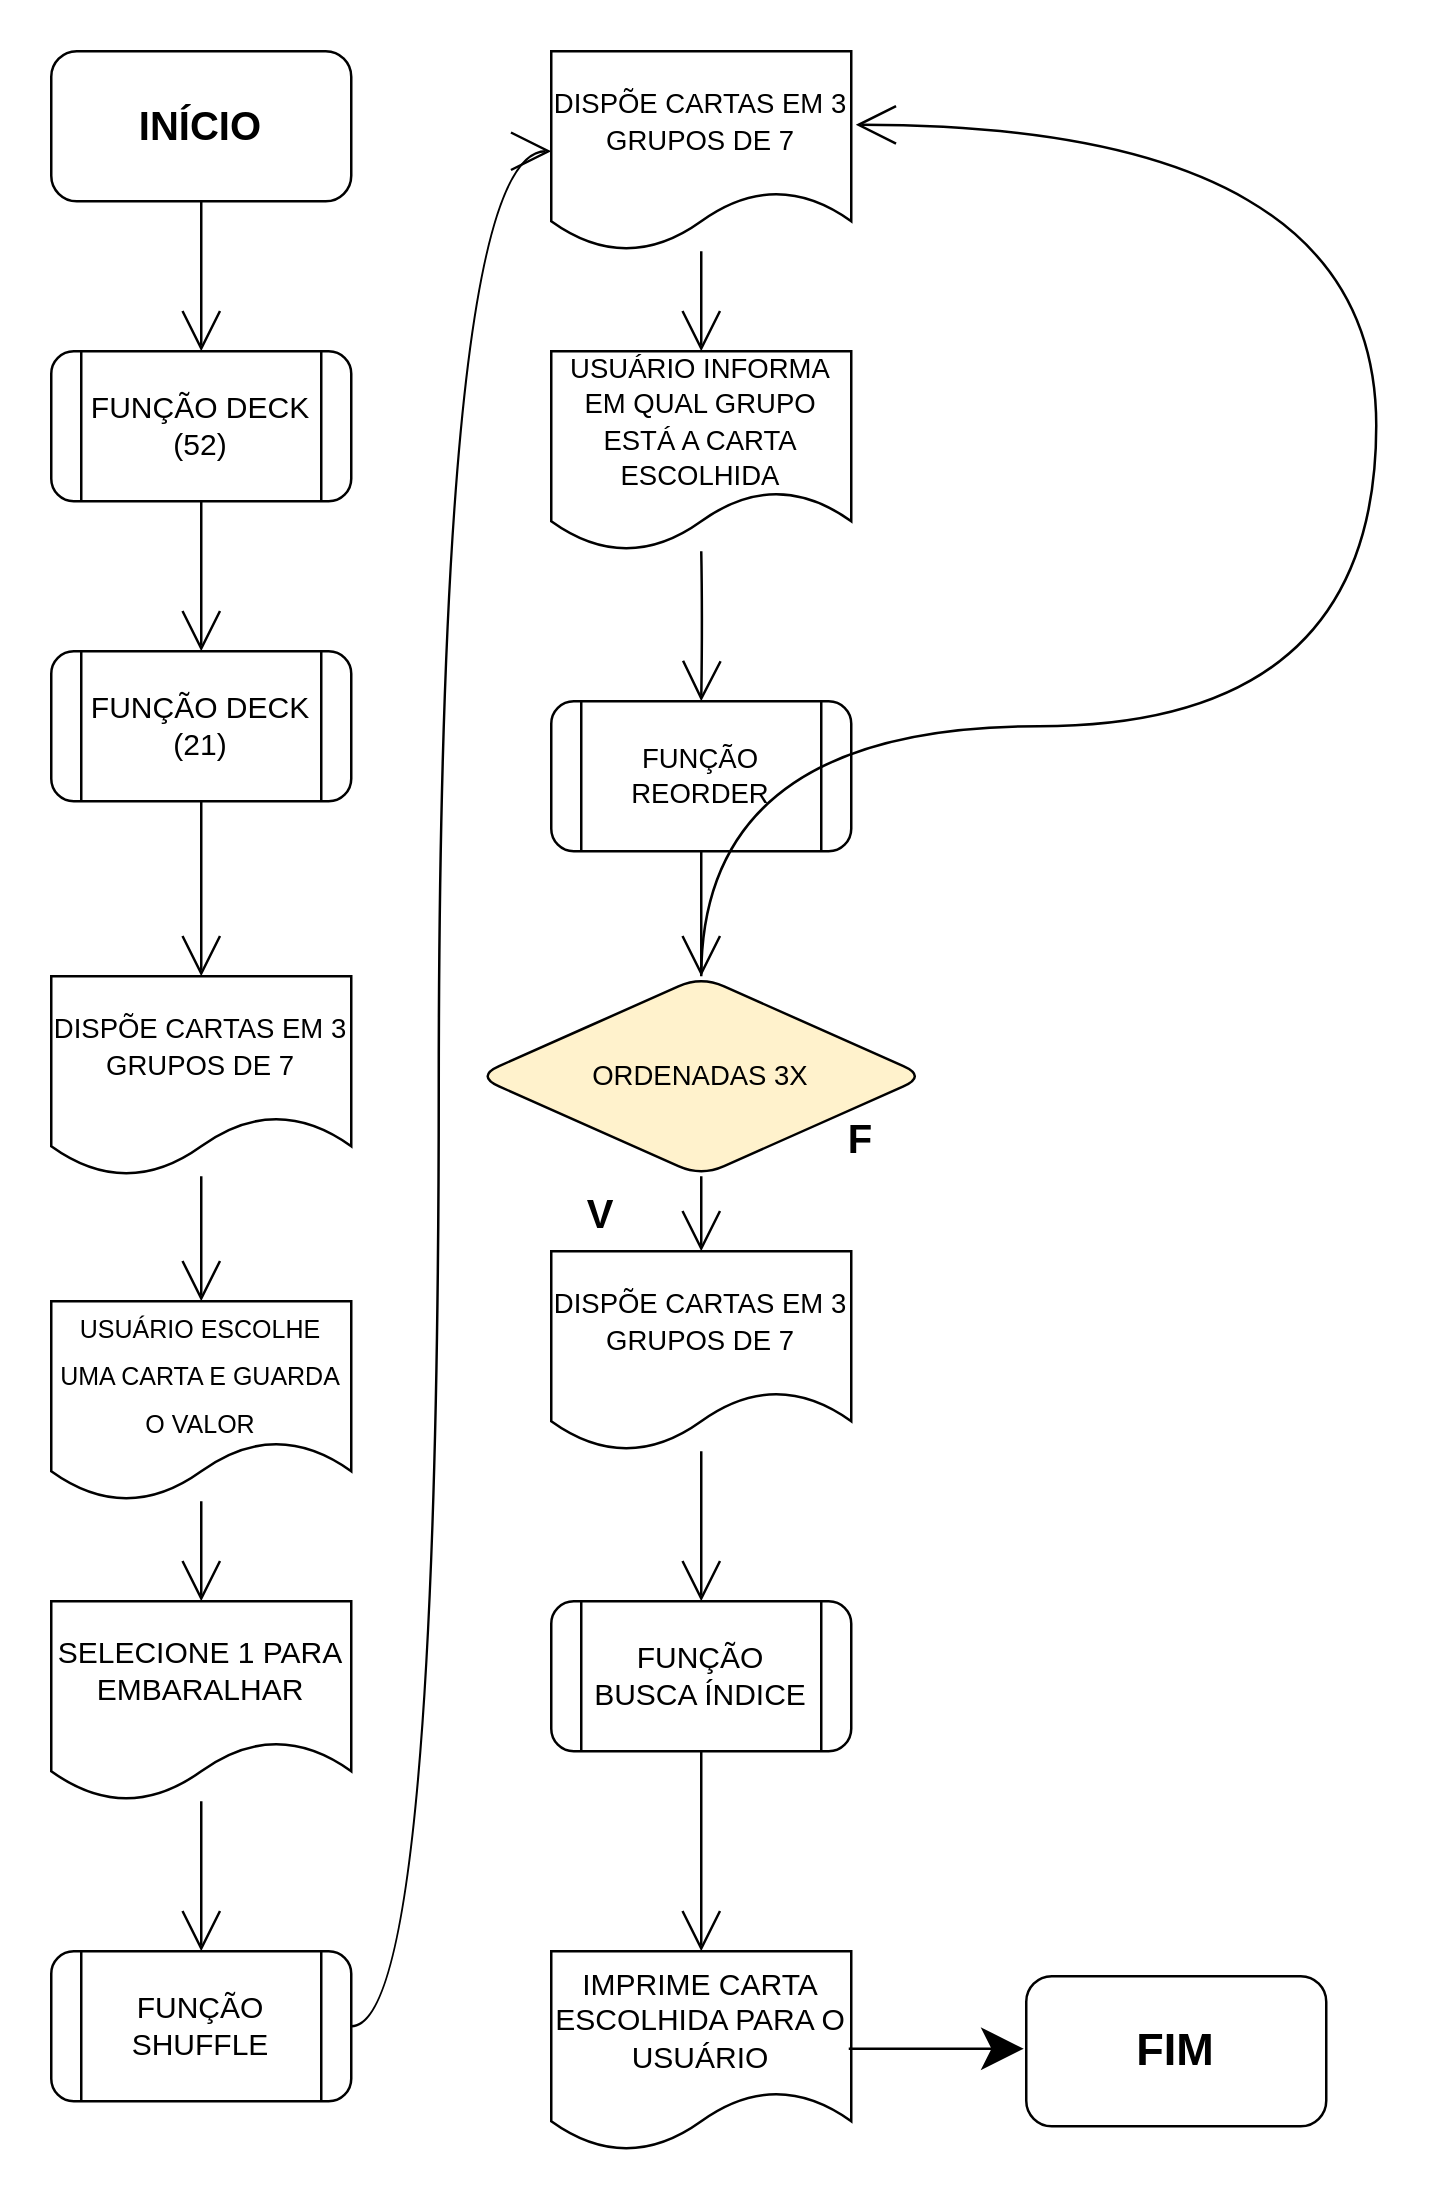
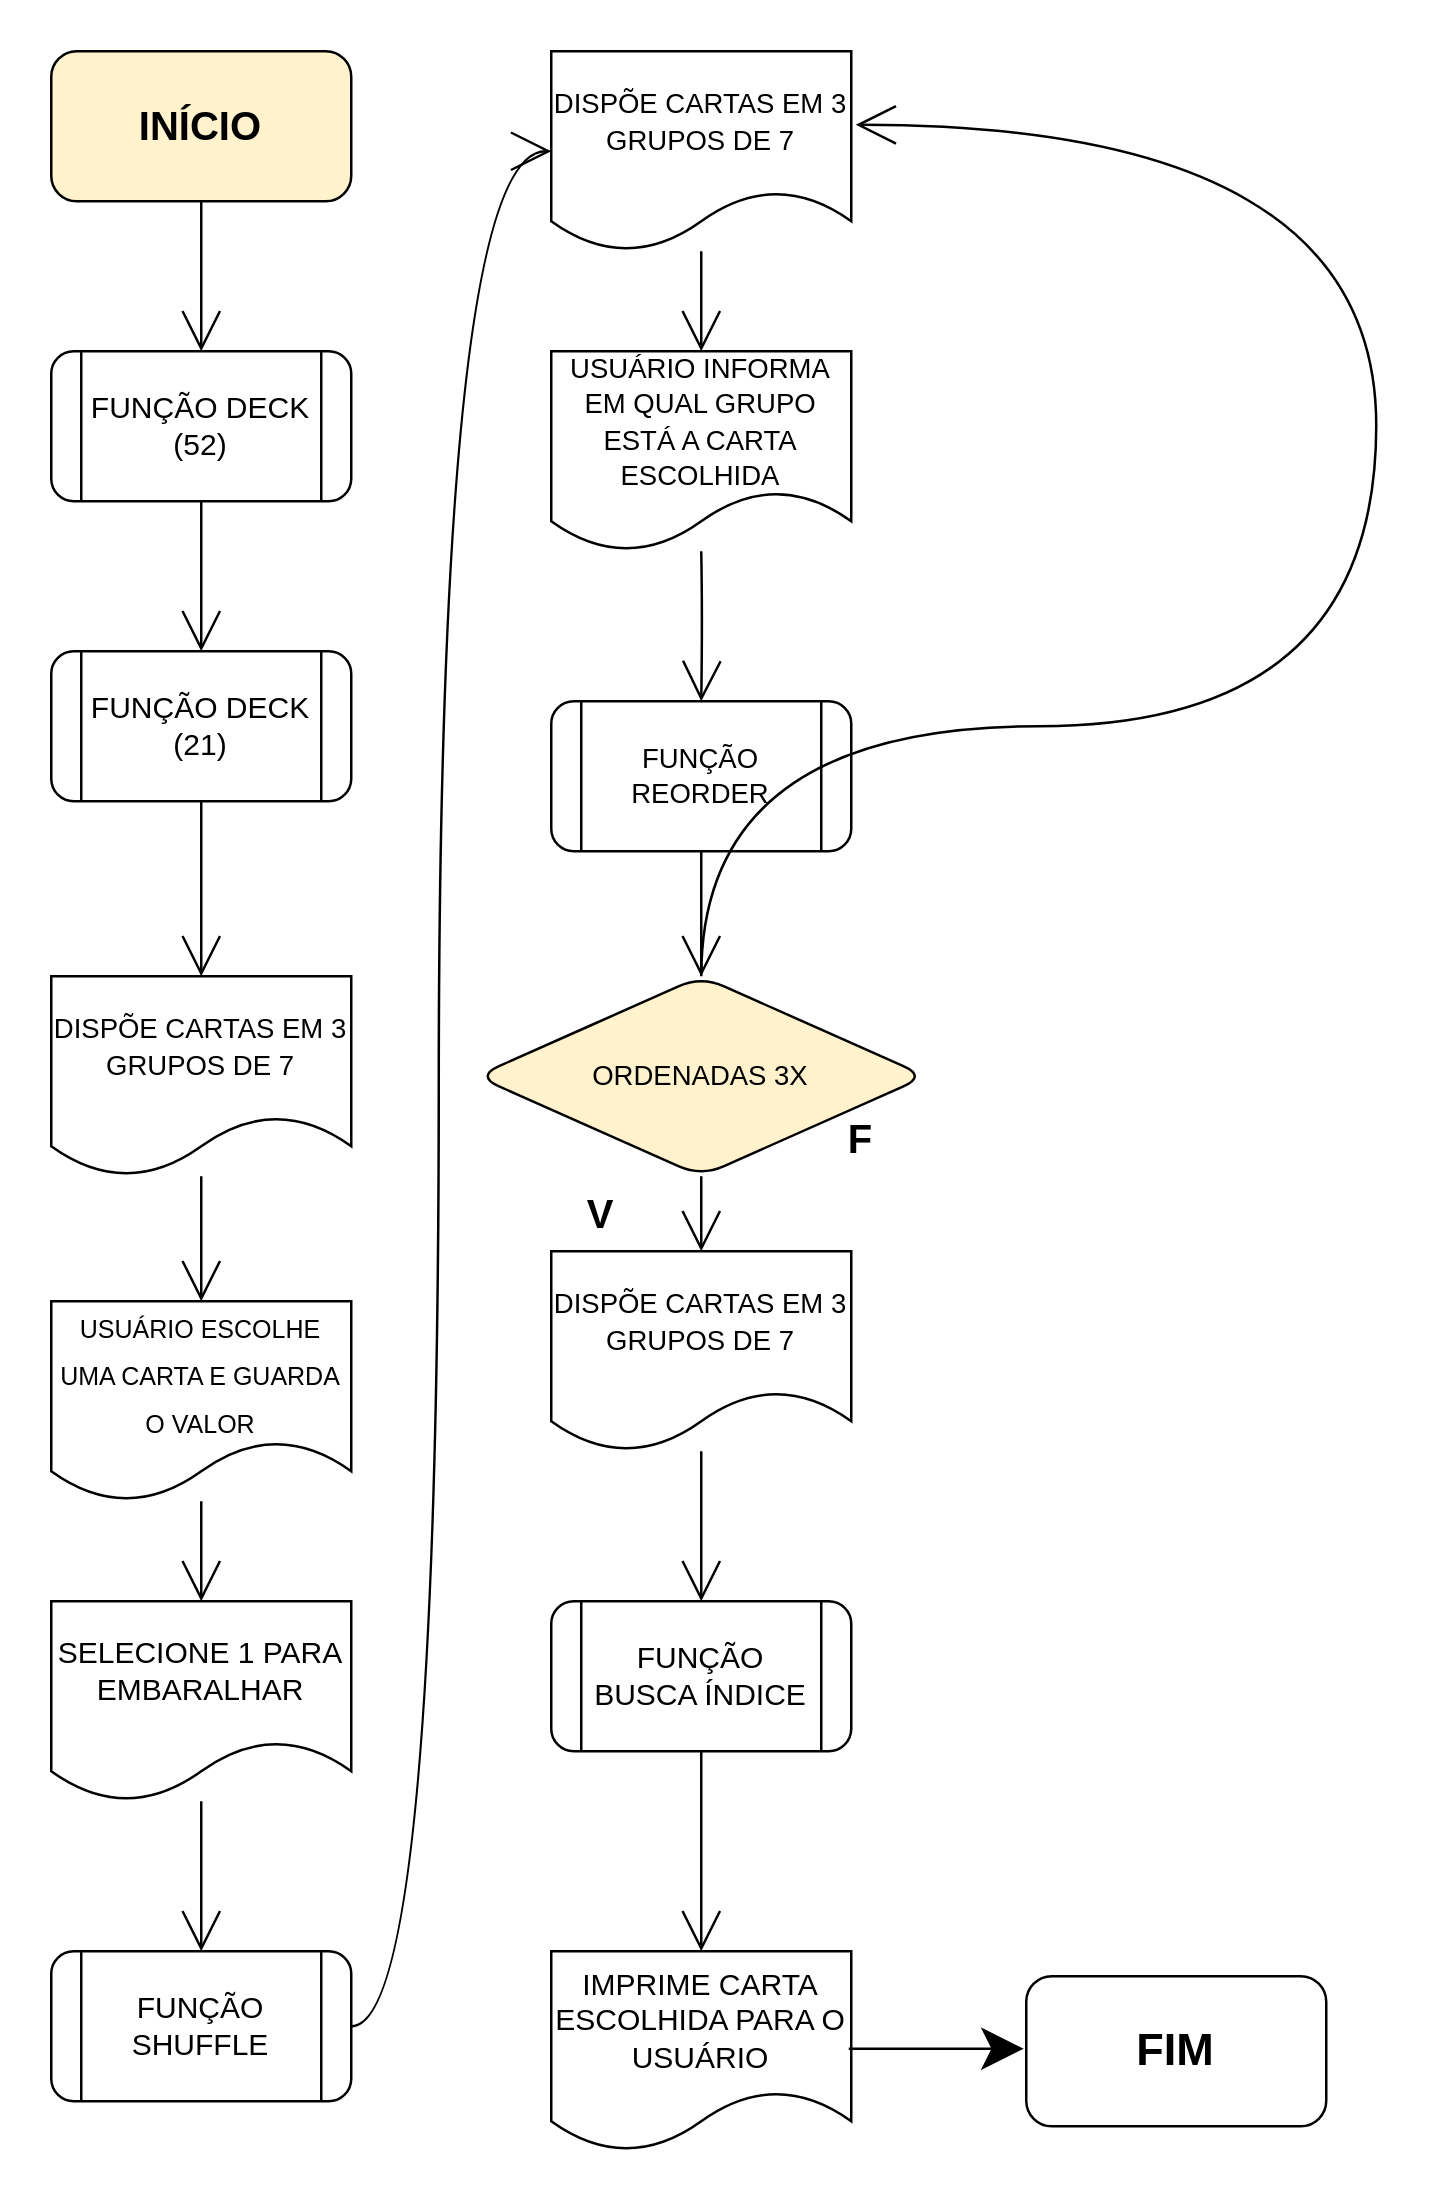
node "INÍCIO": fillcolor #ffffff -> #fff2cc
